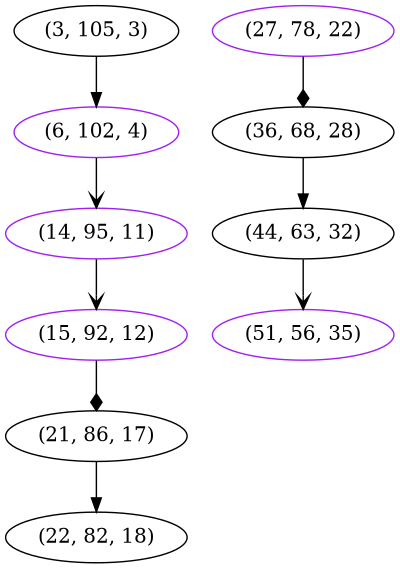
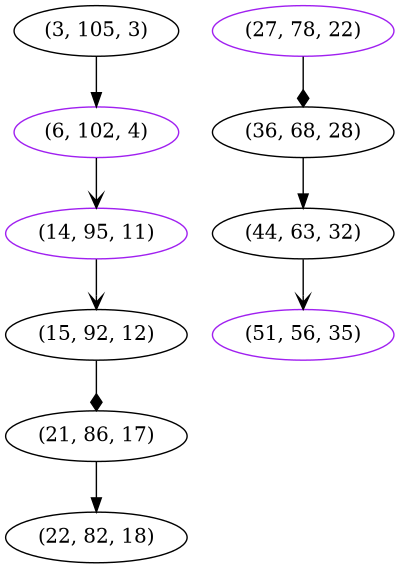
node "(15, 92, 12)": color purple -> black
